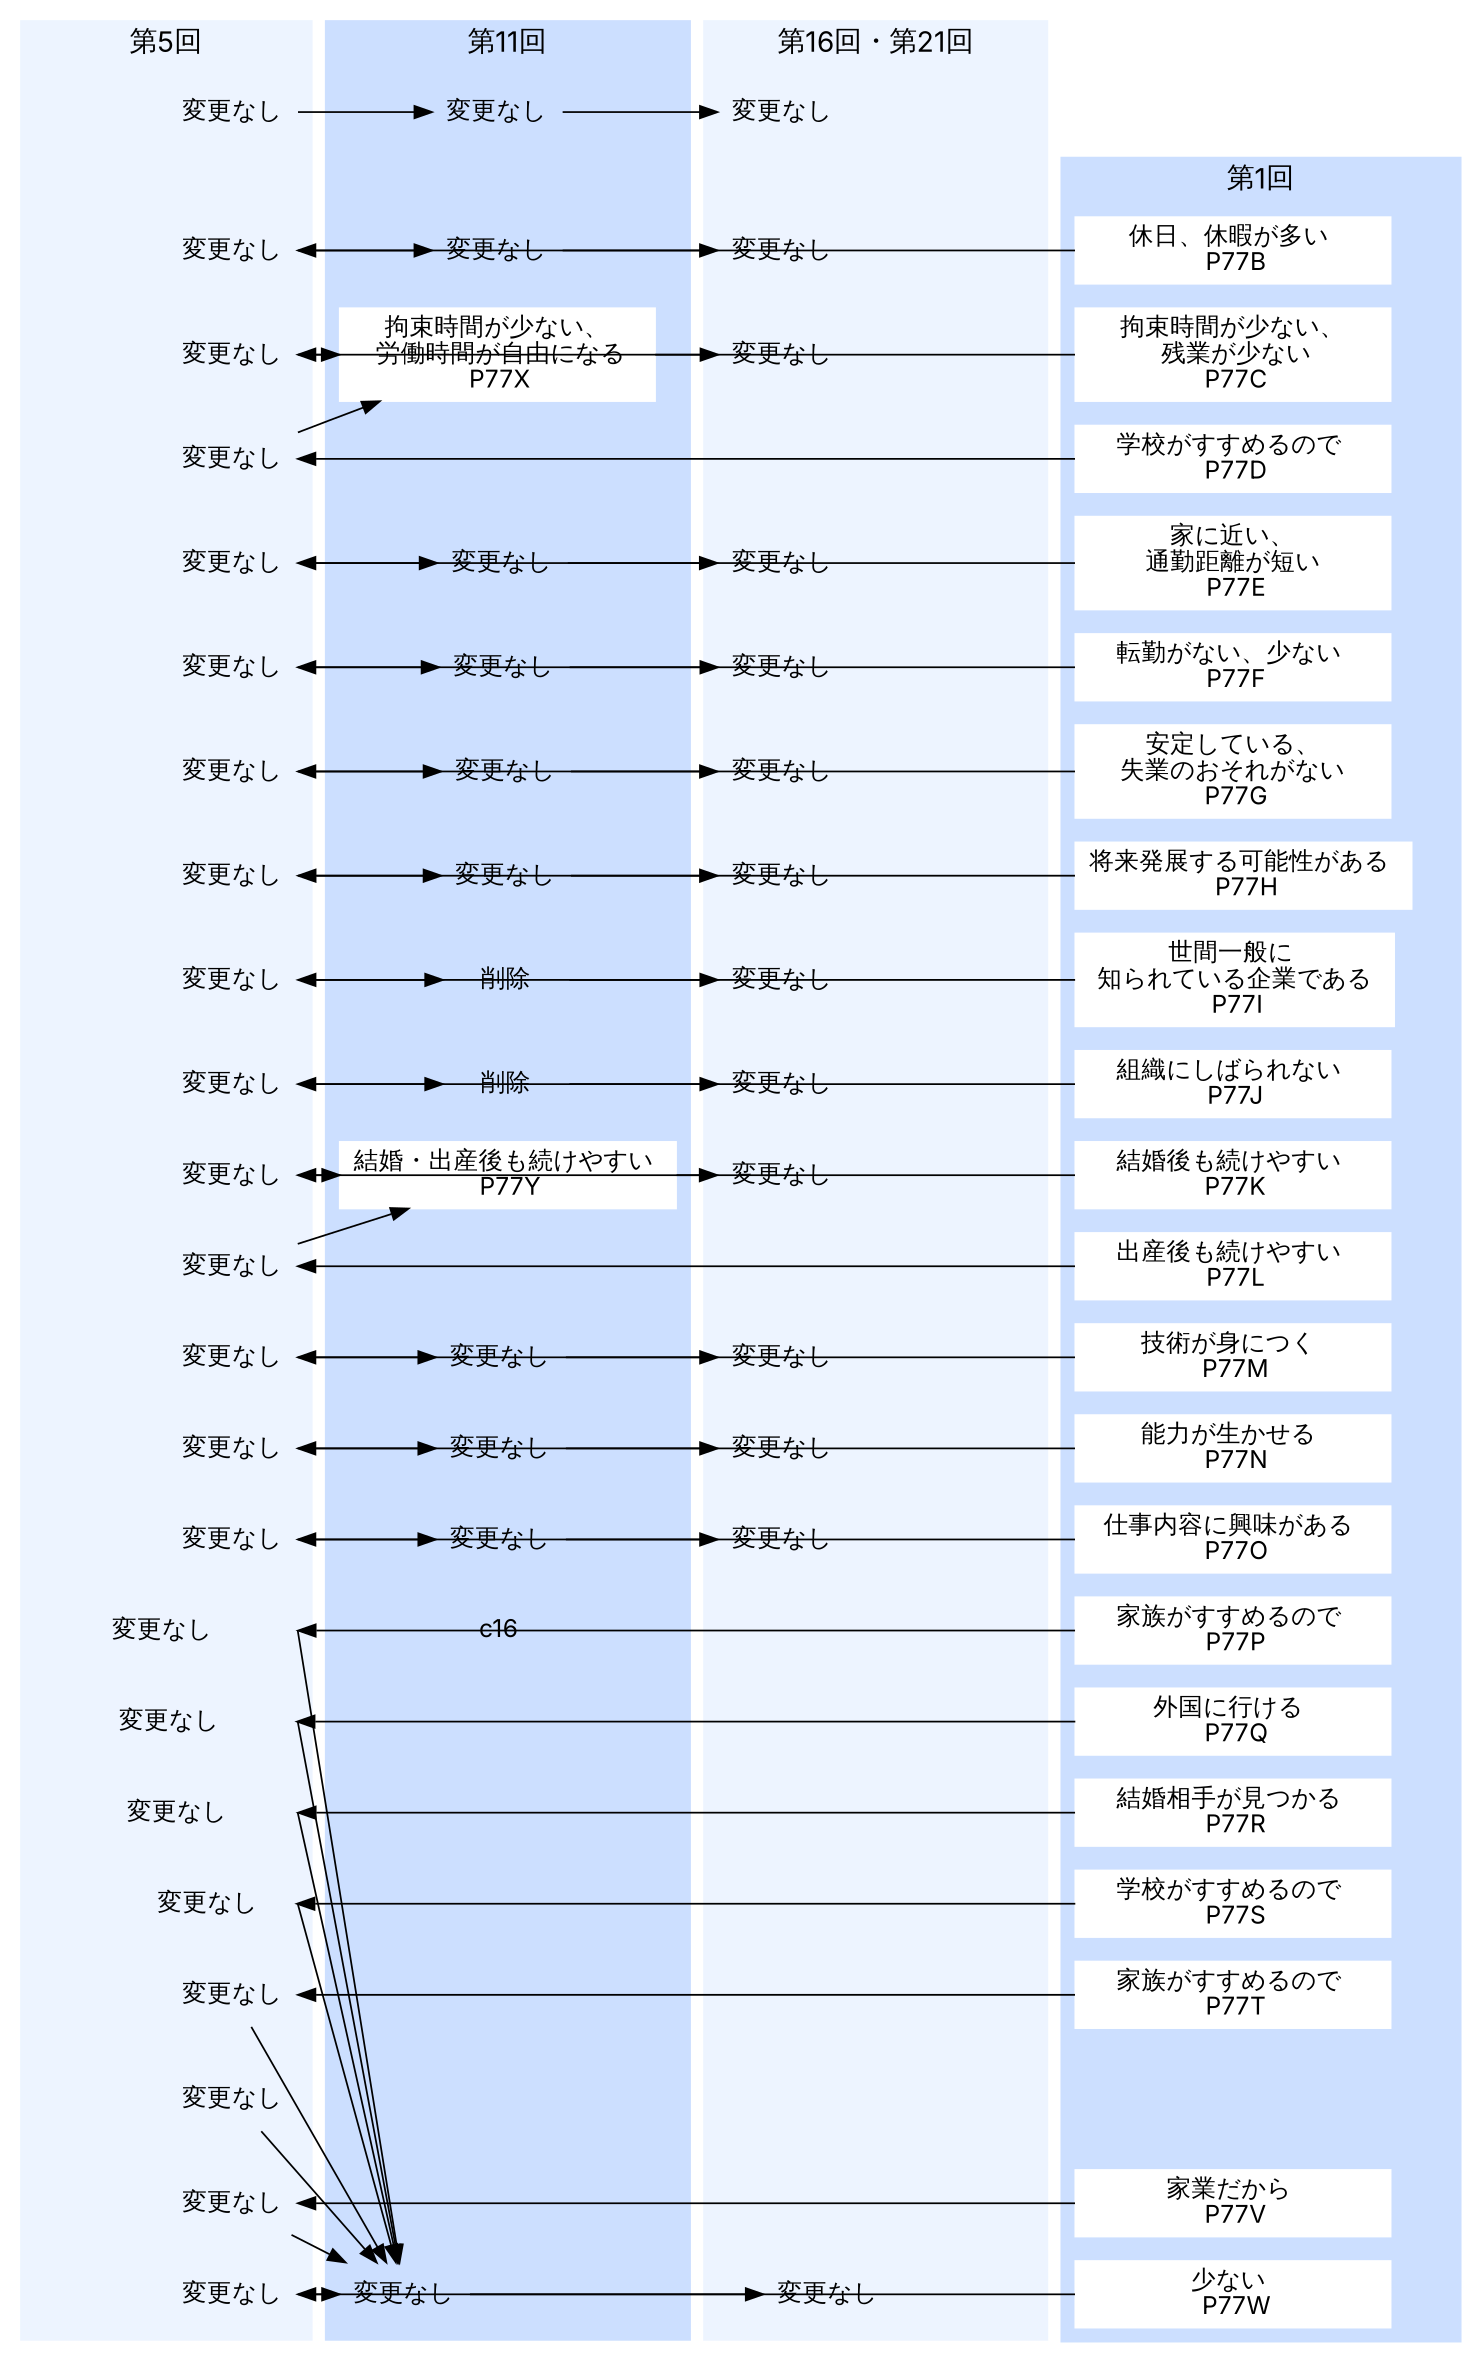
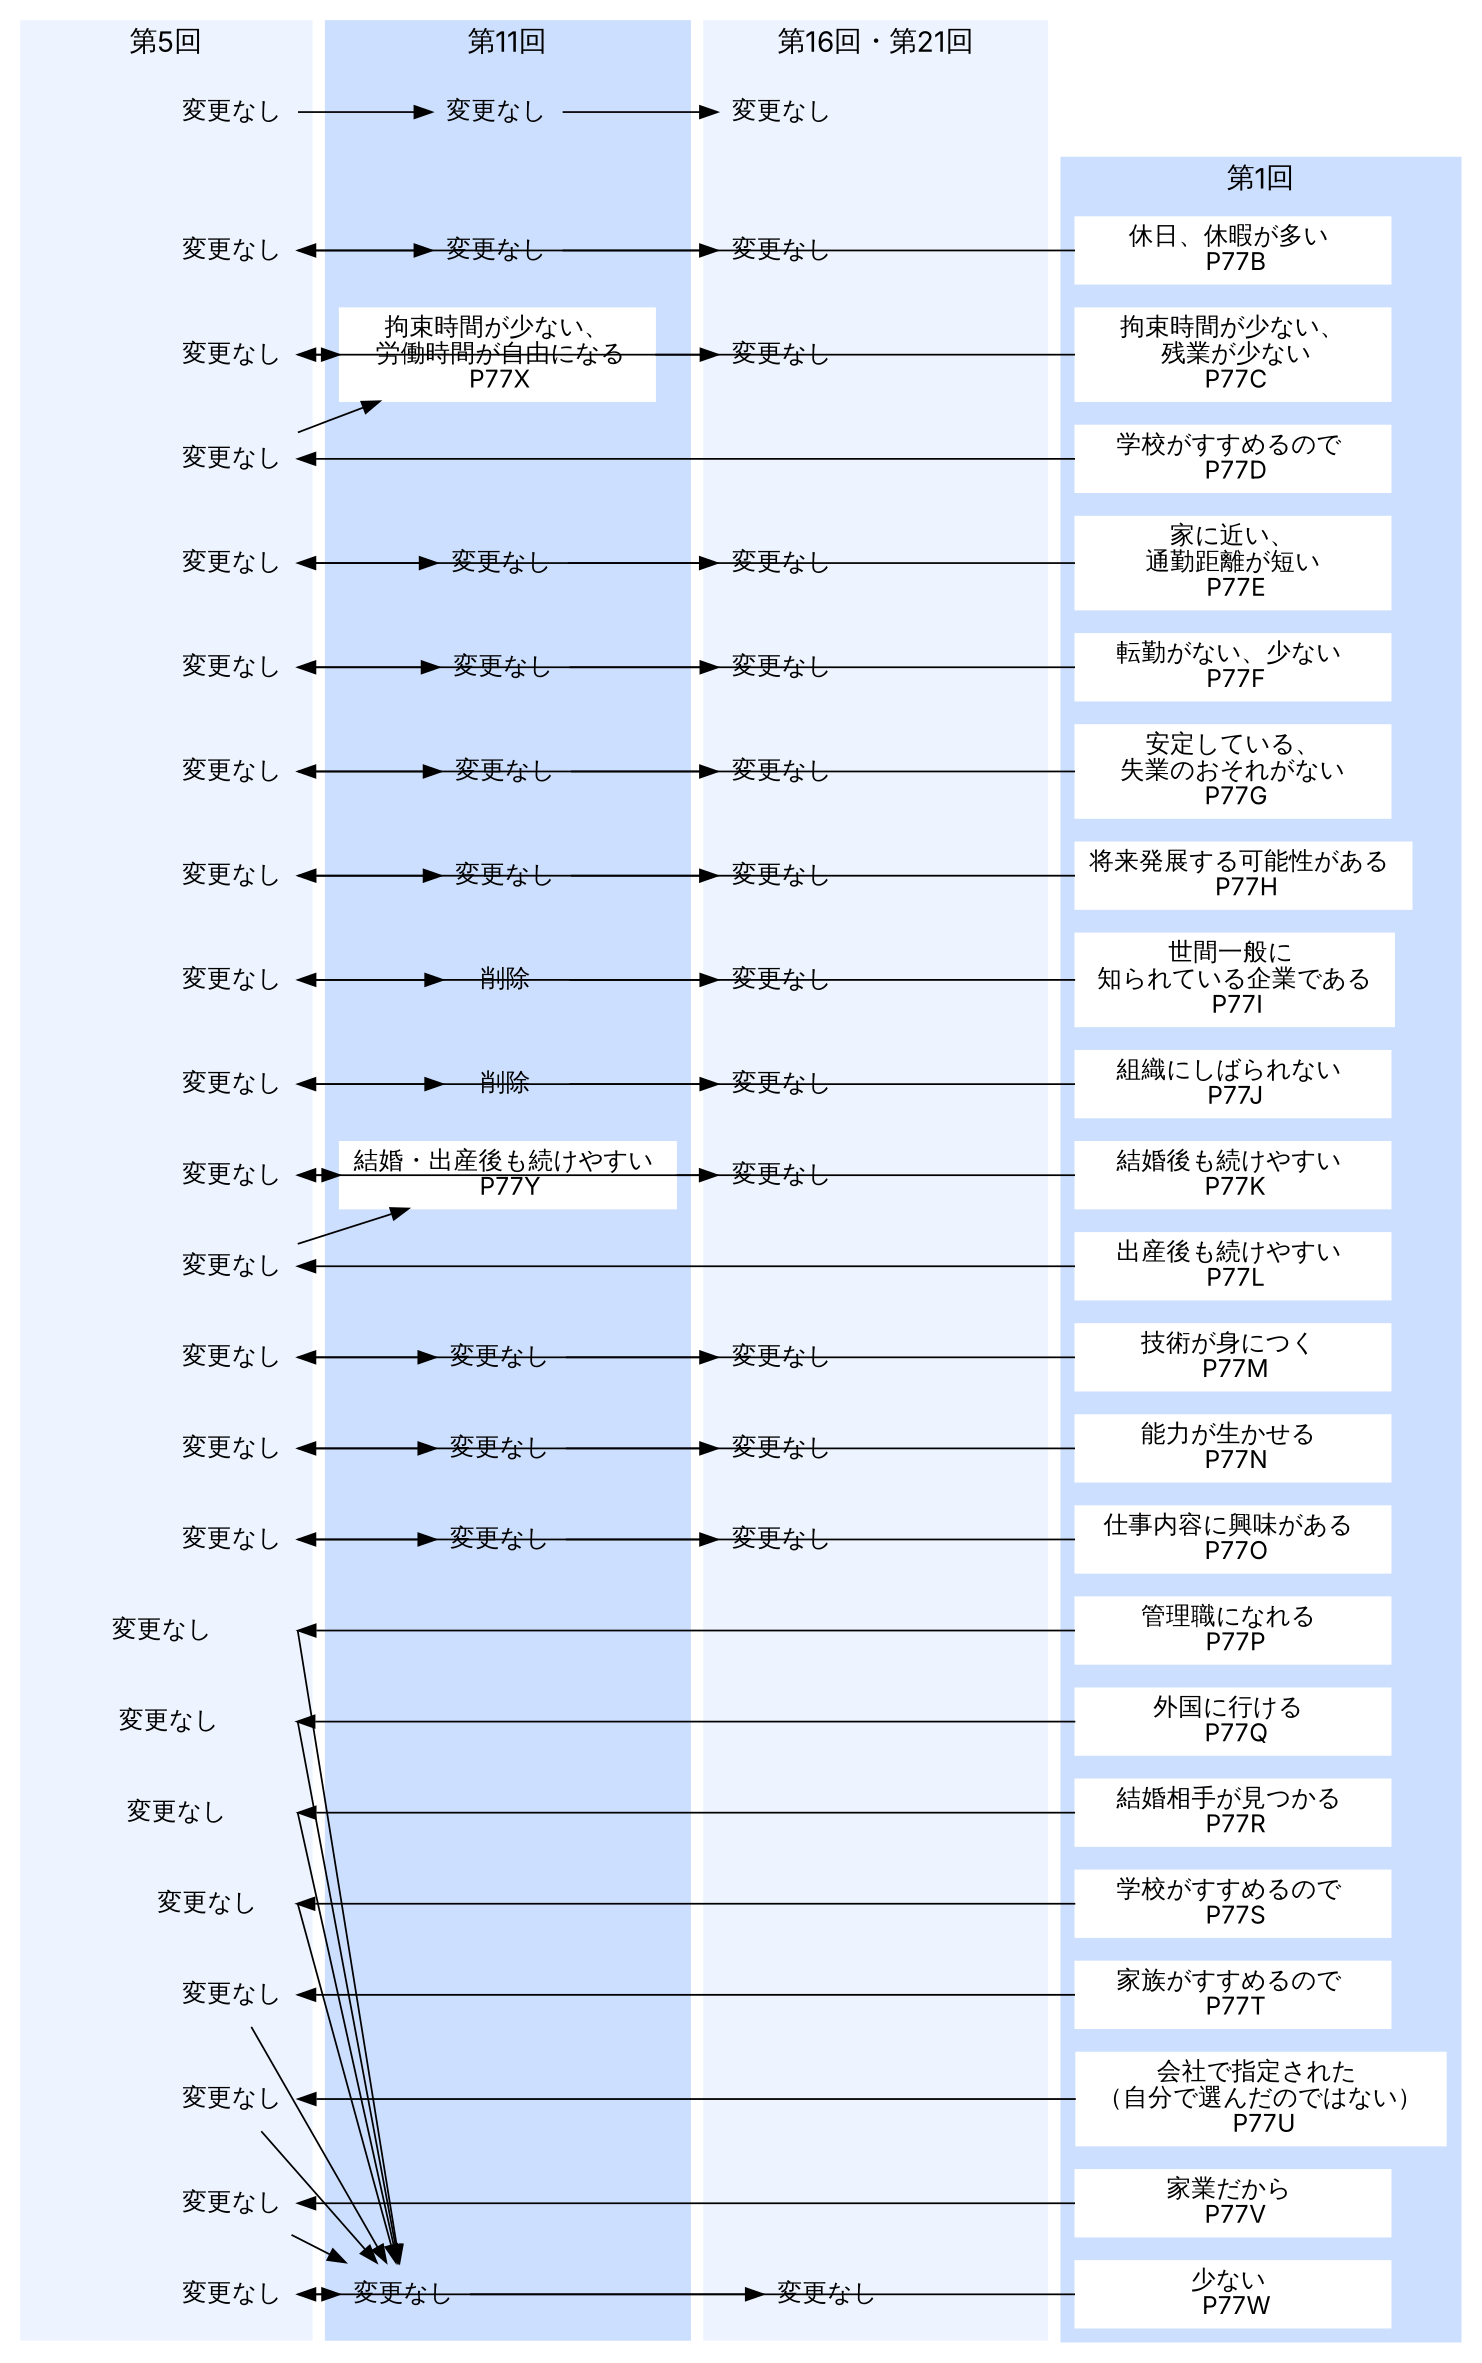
node "c16": removed
node "家族がすすめるので P77P": label "家族がすすめるので P77P" -> "管理職になれる P77P"
node "会社で指定された （自分で選んだのではない） P77U": added
